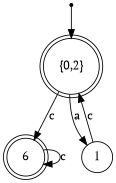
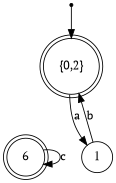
edge "{0,2}" -> "6": removed, label "c"
edge "1" -> "{0,2}": label "c" -> "b"
